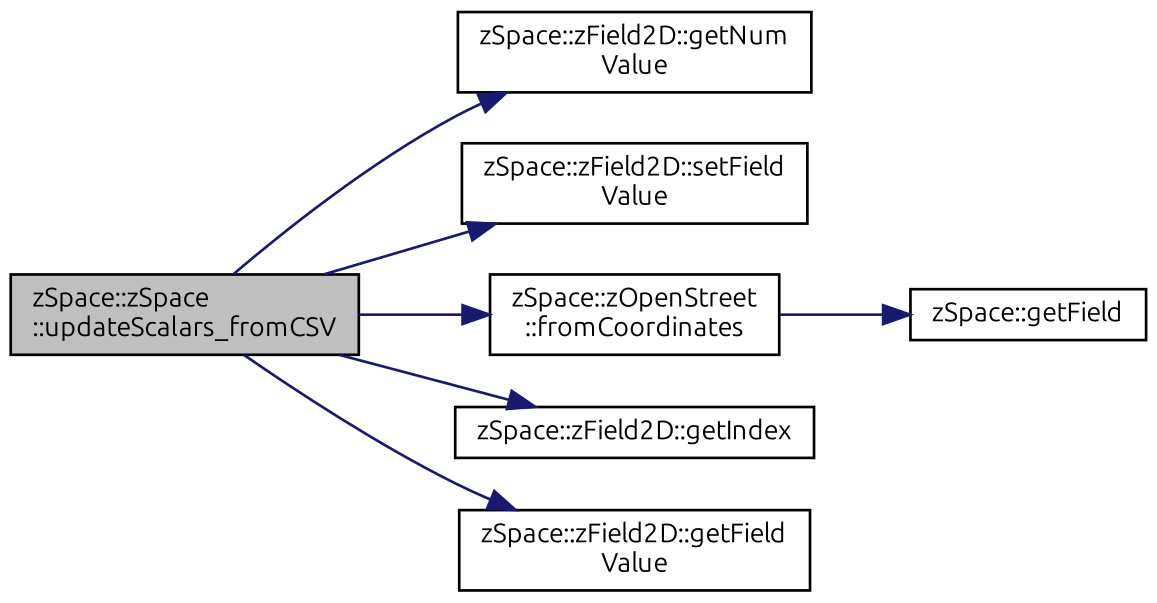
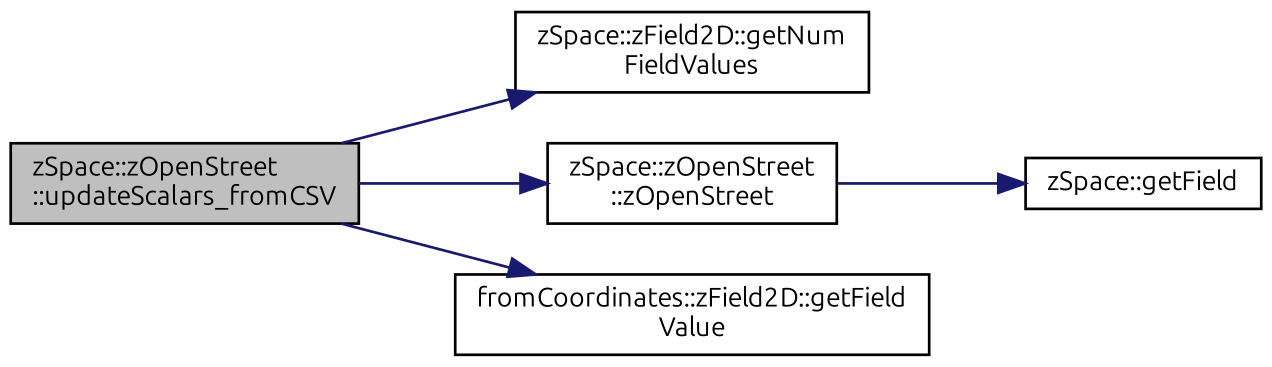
node "zSpace::zField2D::getNum Value": label "zSpace::zField2D::getNum Value" -> "zSpace::zField2D::getNum FieldValues"
node "zSpace::zField2D::setField Value": removed
node "zSpace::zSpace ::updateScalars_fromCSV": label "zSpace::zSpace ::updateScalars_fromCSV" -> "zSpace::zOpenStreet ::updateScalars_fromCSV"
node "zSpace::zOpenStreet ::fromCoordinates": label "zSpace::zOpenStreet ::fromCoordinates" -> "zSpace::zOpenStreet ::zOpenStreet"
node "zSpace::zField2D::getIndex": removed
node "zSpace::zField2D::getField Value": label "zSpace::zField2D::getField Value" -> "fromCoordinates::zField2D::getField Value"
